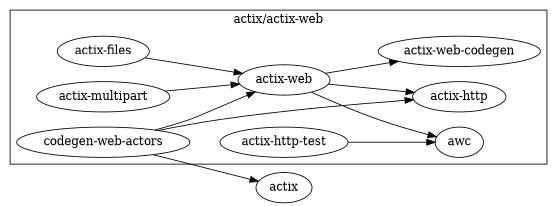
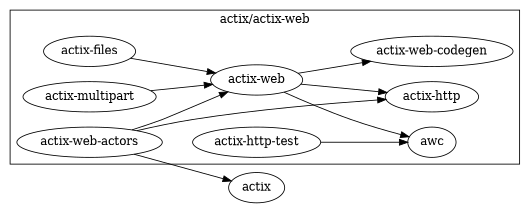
node "codegen-web-actors": label "codegen-web-actors" -> "actix-web-actors"
